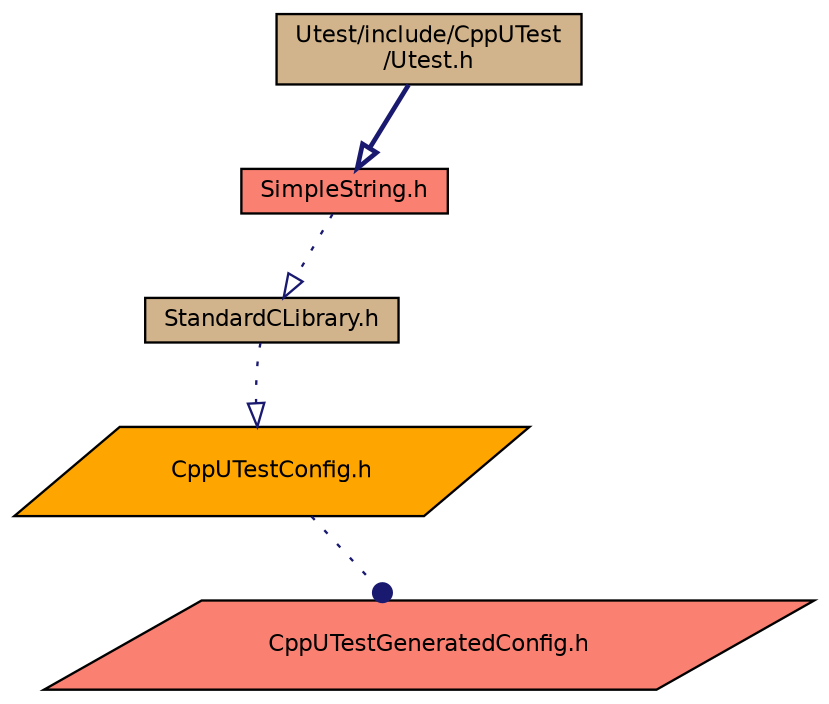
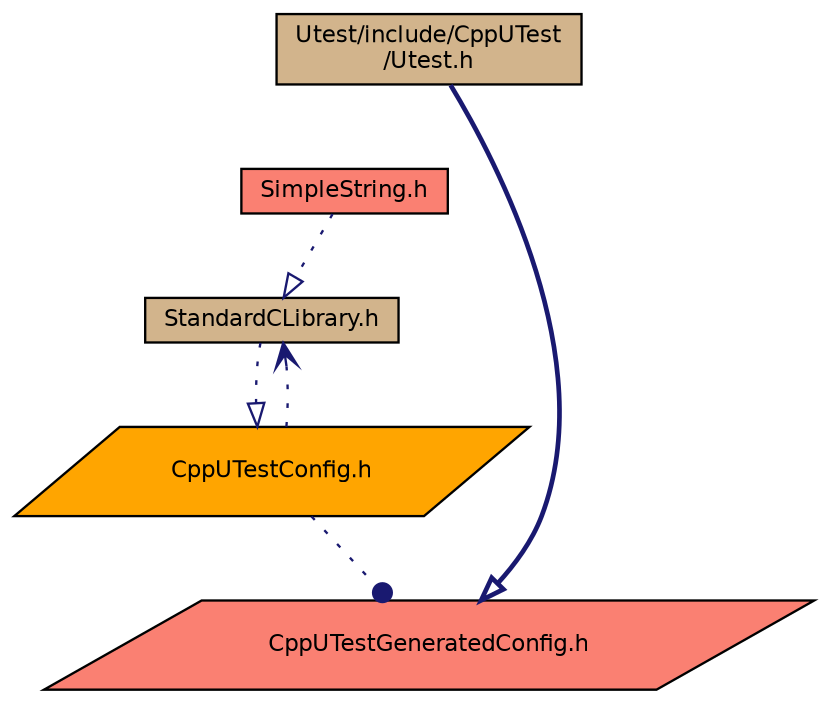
edge "Utest/include/CppUTest /Utest.h" -> "SimpleString.h": now "Utest/include/CppUTest /Utest.h" -> "CppUTestGeneratedConfig.h"
edge "CppUTestConfig.h" -> "StandardCLibrary.h": added
